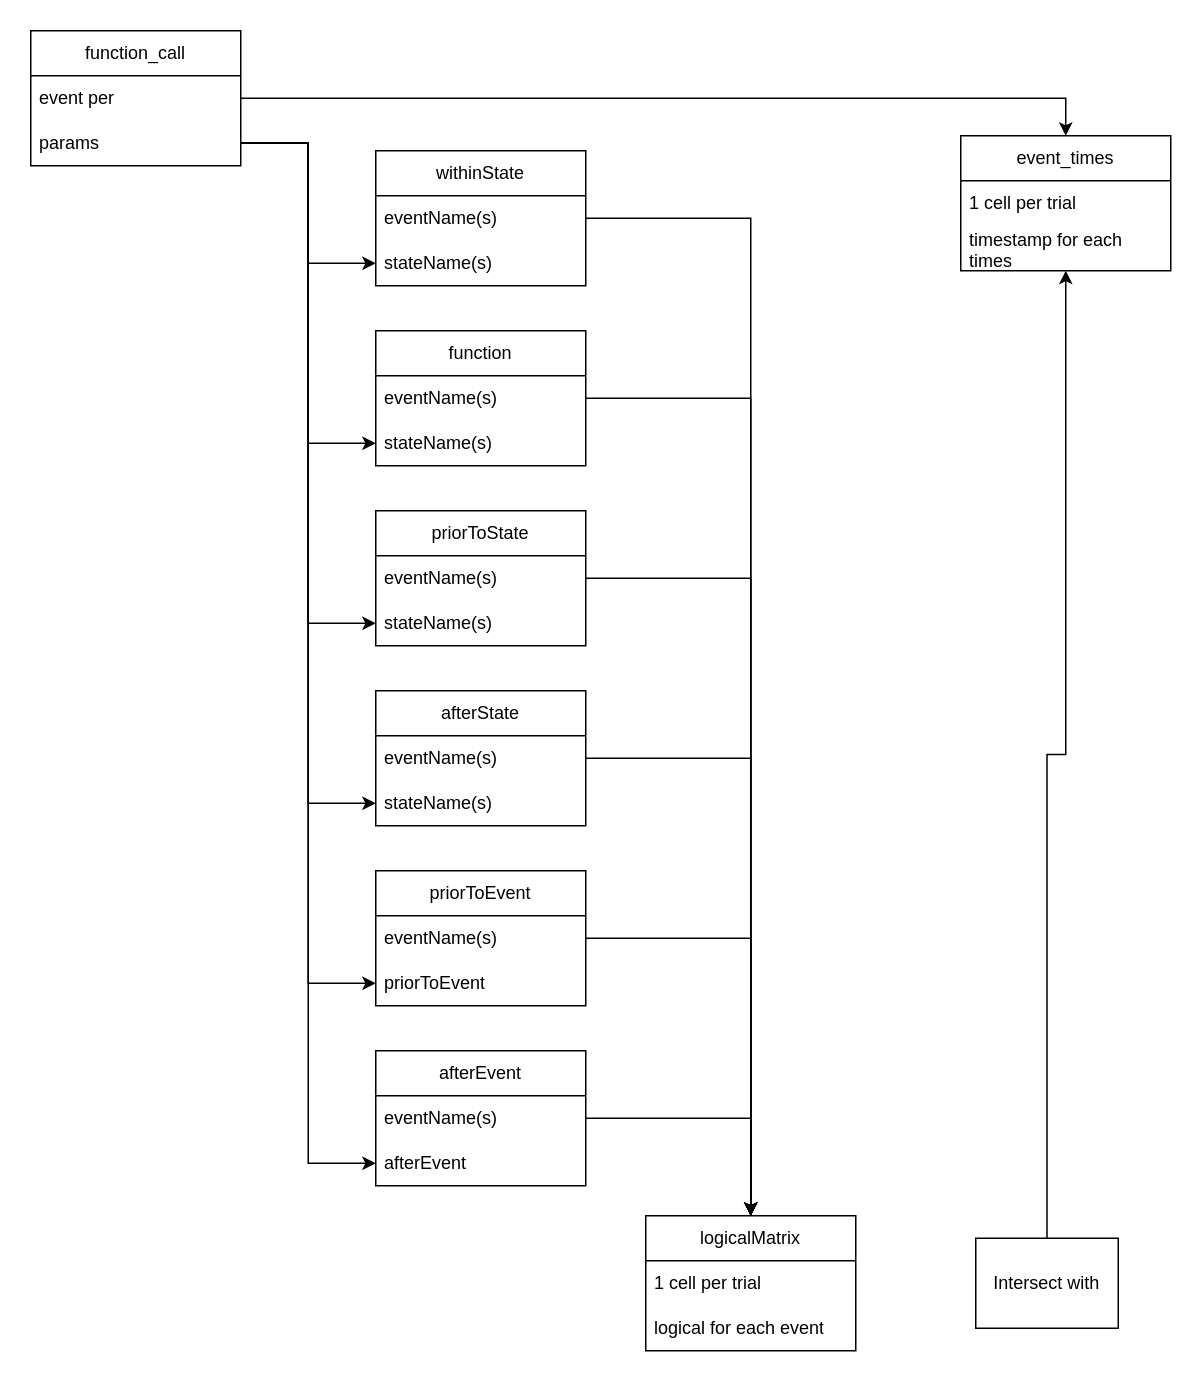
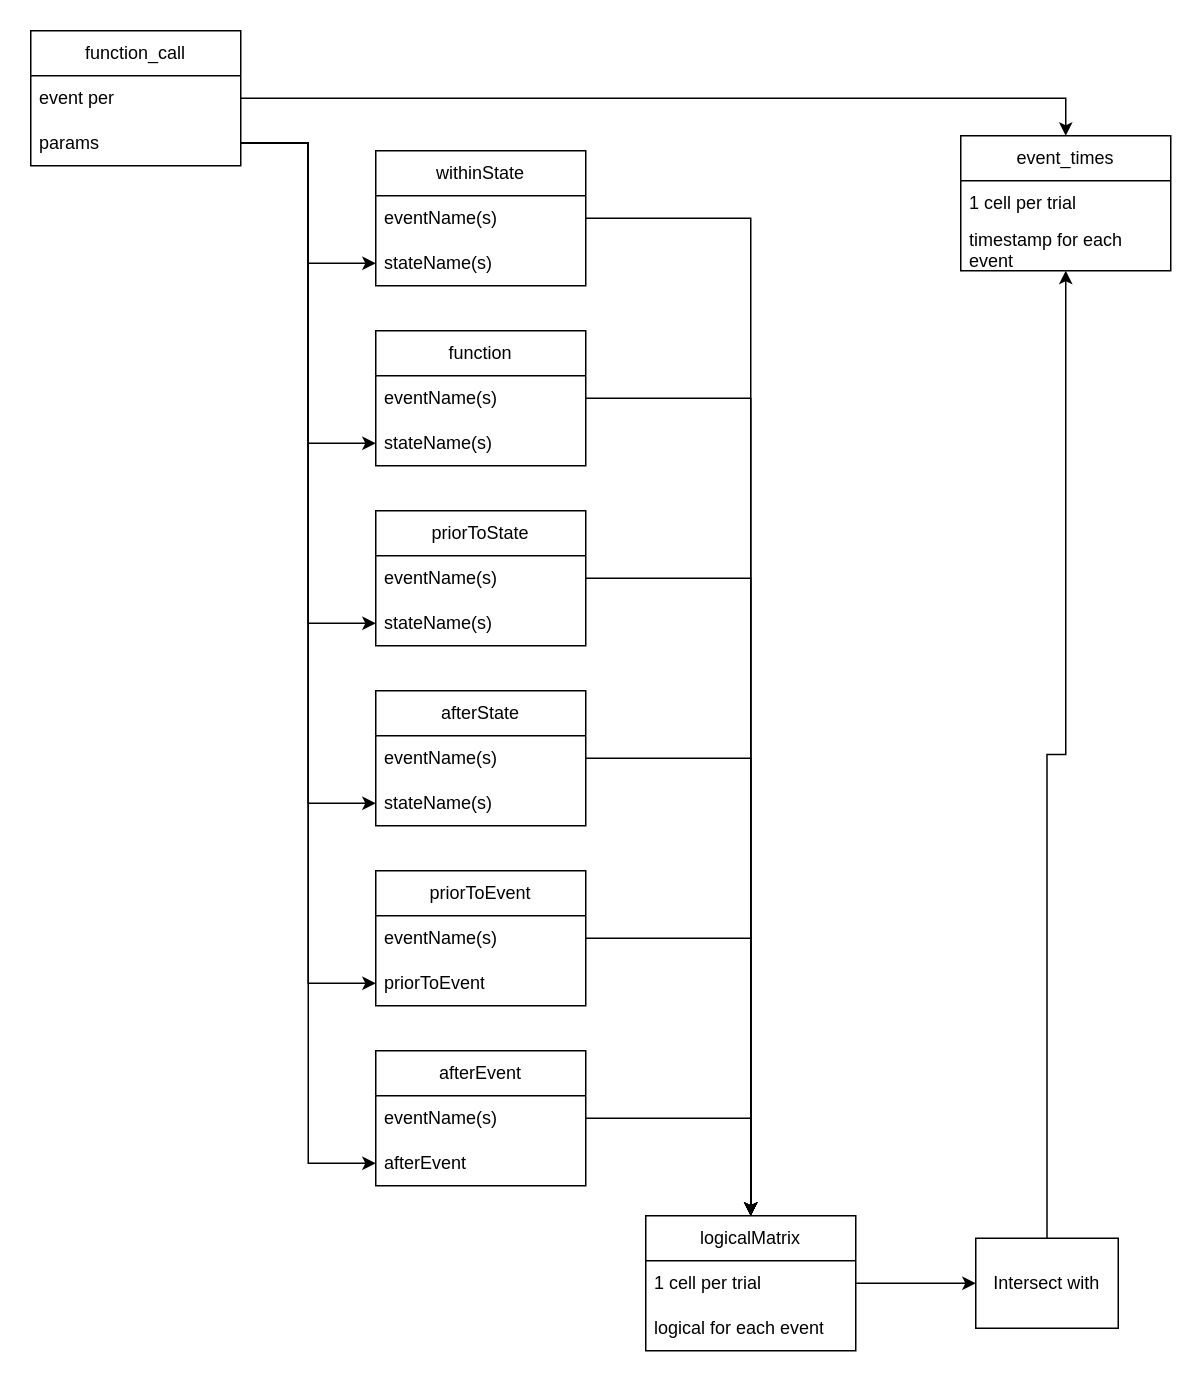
node "timestamp for each times": label "timestamp for each times" -> "timestamp for each event"
edge "logicalMatrix" -> "Intersect with": added
